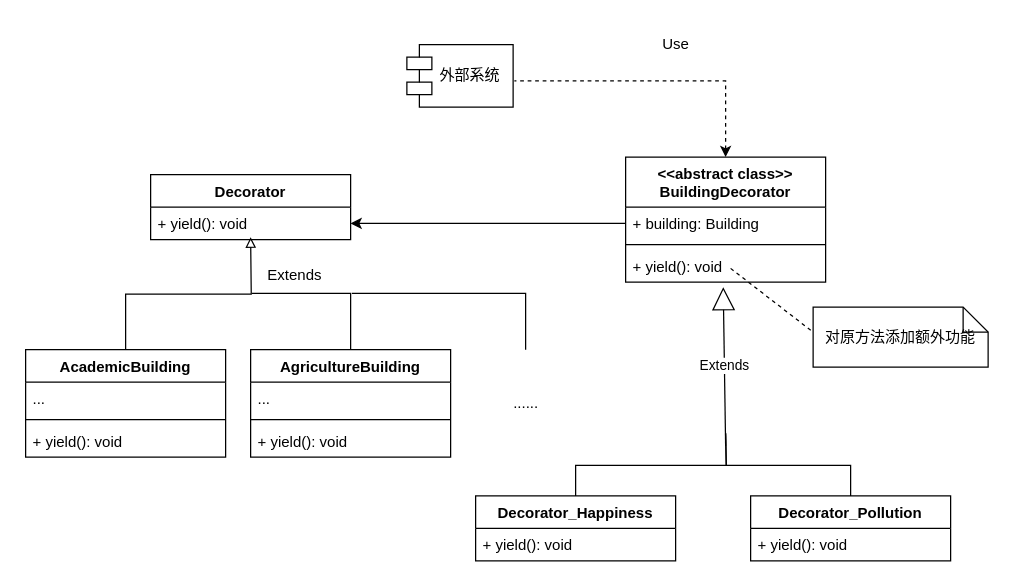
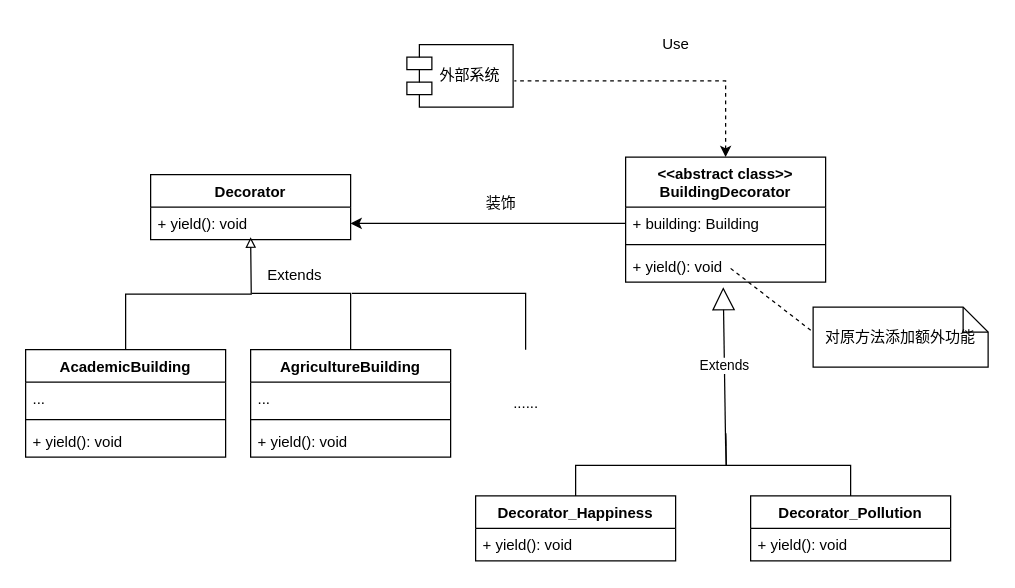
node "装饰": added
